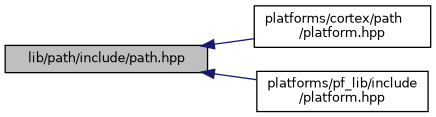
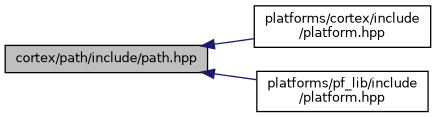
node "platforms/cortex/path /platform.hpp": label "platforms/cortex/path /platform.hpp" -> "platforms/cortex/include /platform.hpp"
node "lib/path/include/path.hpp": label "lib/path/include/path.hpp" -> "cortex/path/include/path.hpp"
